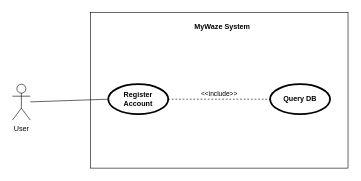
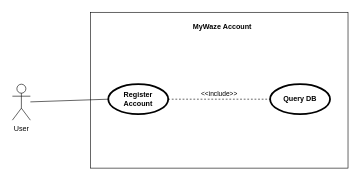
node "MyWaze System": label "MyWaze System" -> "MyWaze Account"
